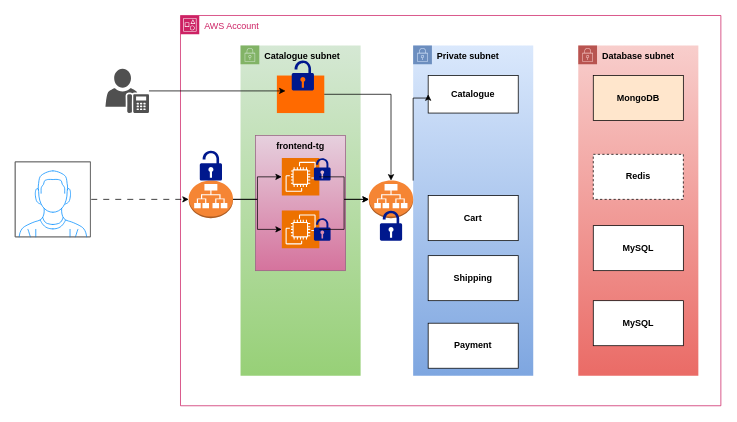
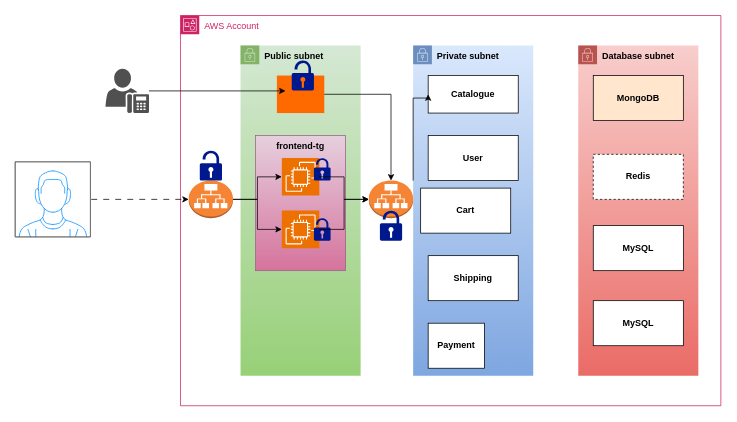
node "Catalogue subnet": label "Catalogue subnet" -> "Public subnet"
node "User": added
node "Cart": moved (473, 218) -> (465, 210)
node "Payment": size 90x45 -> 56x45
